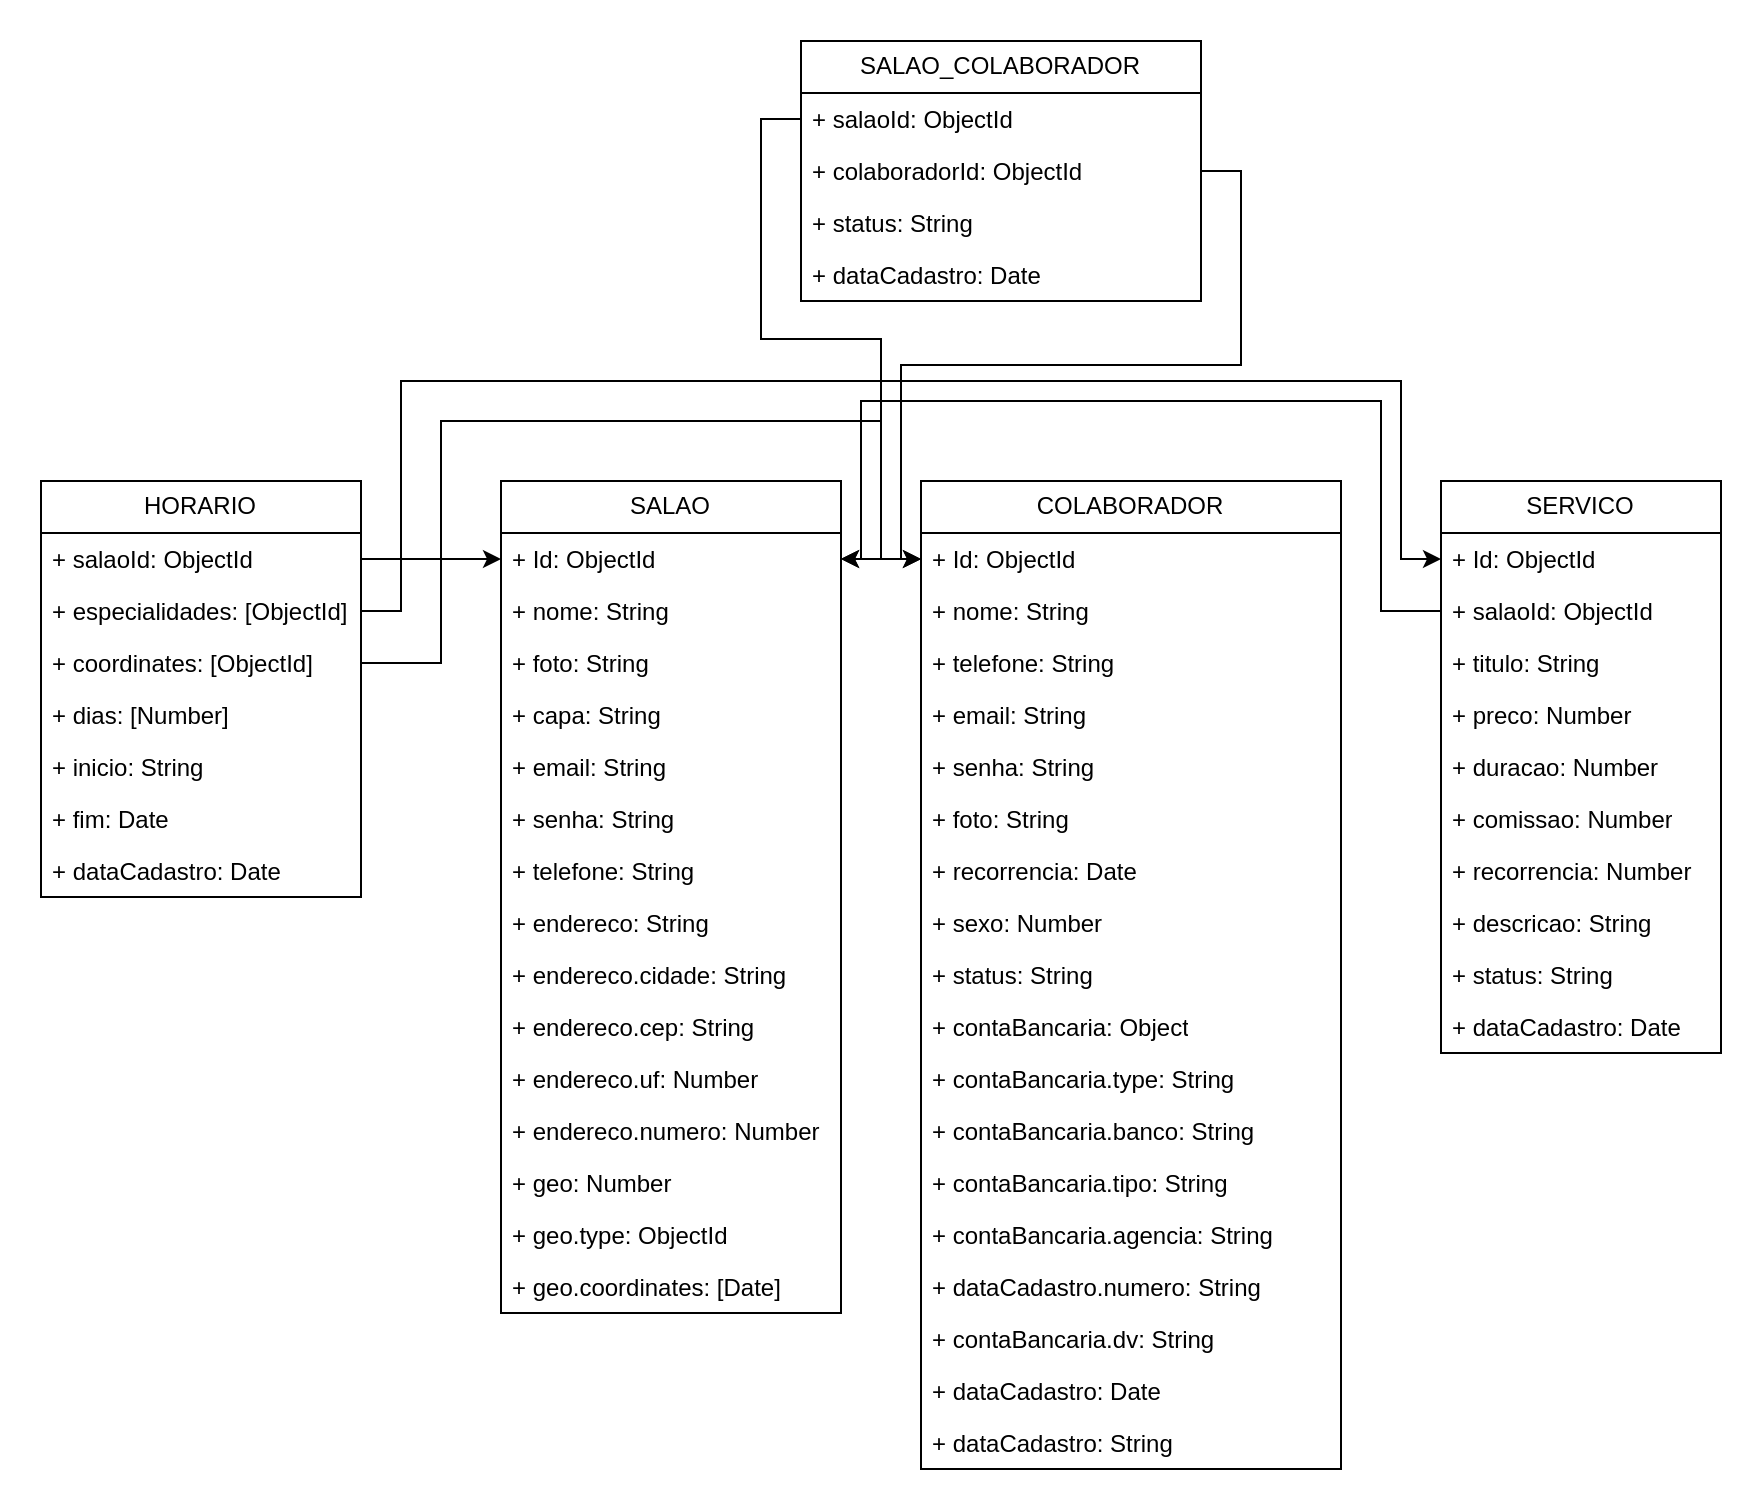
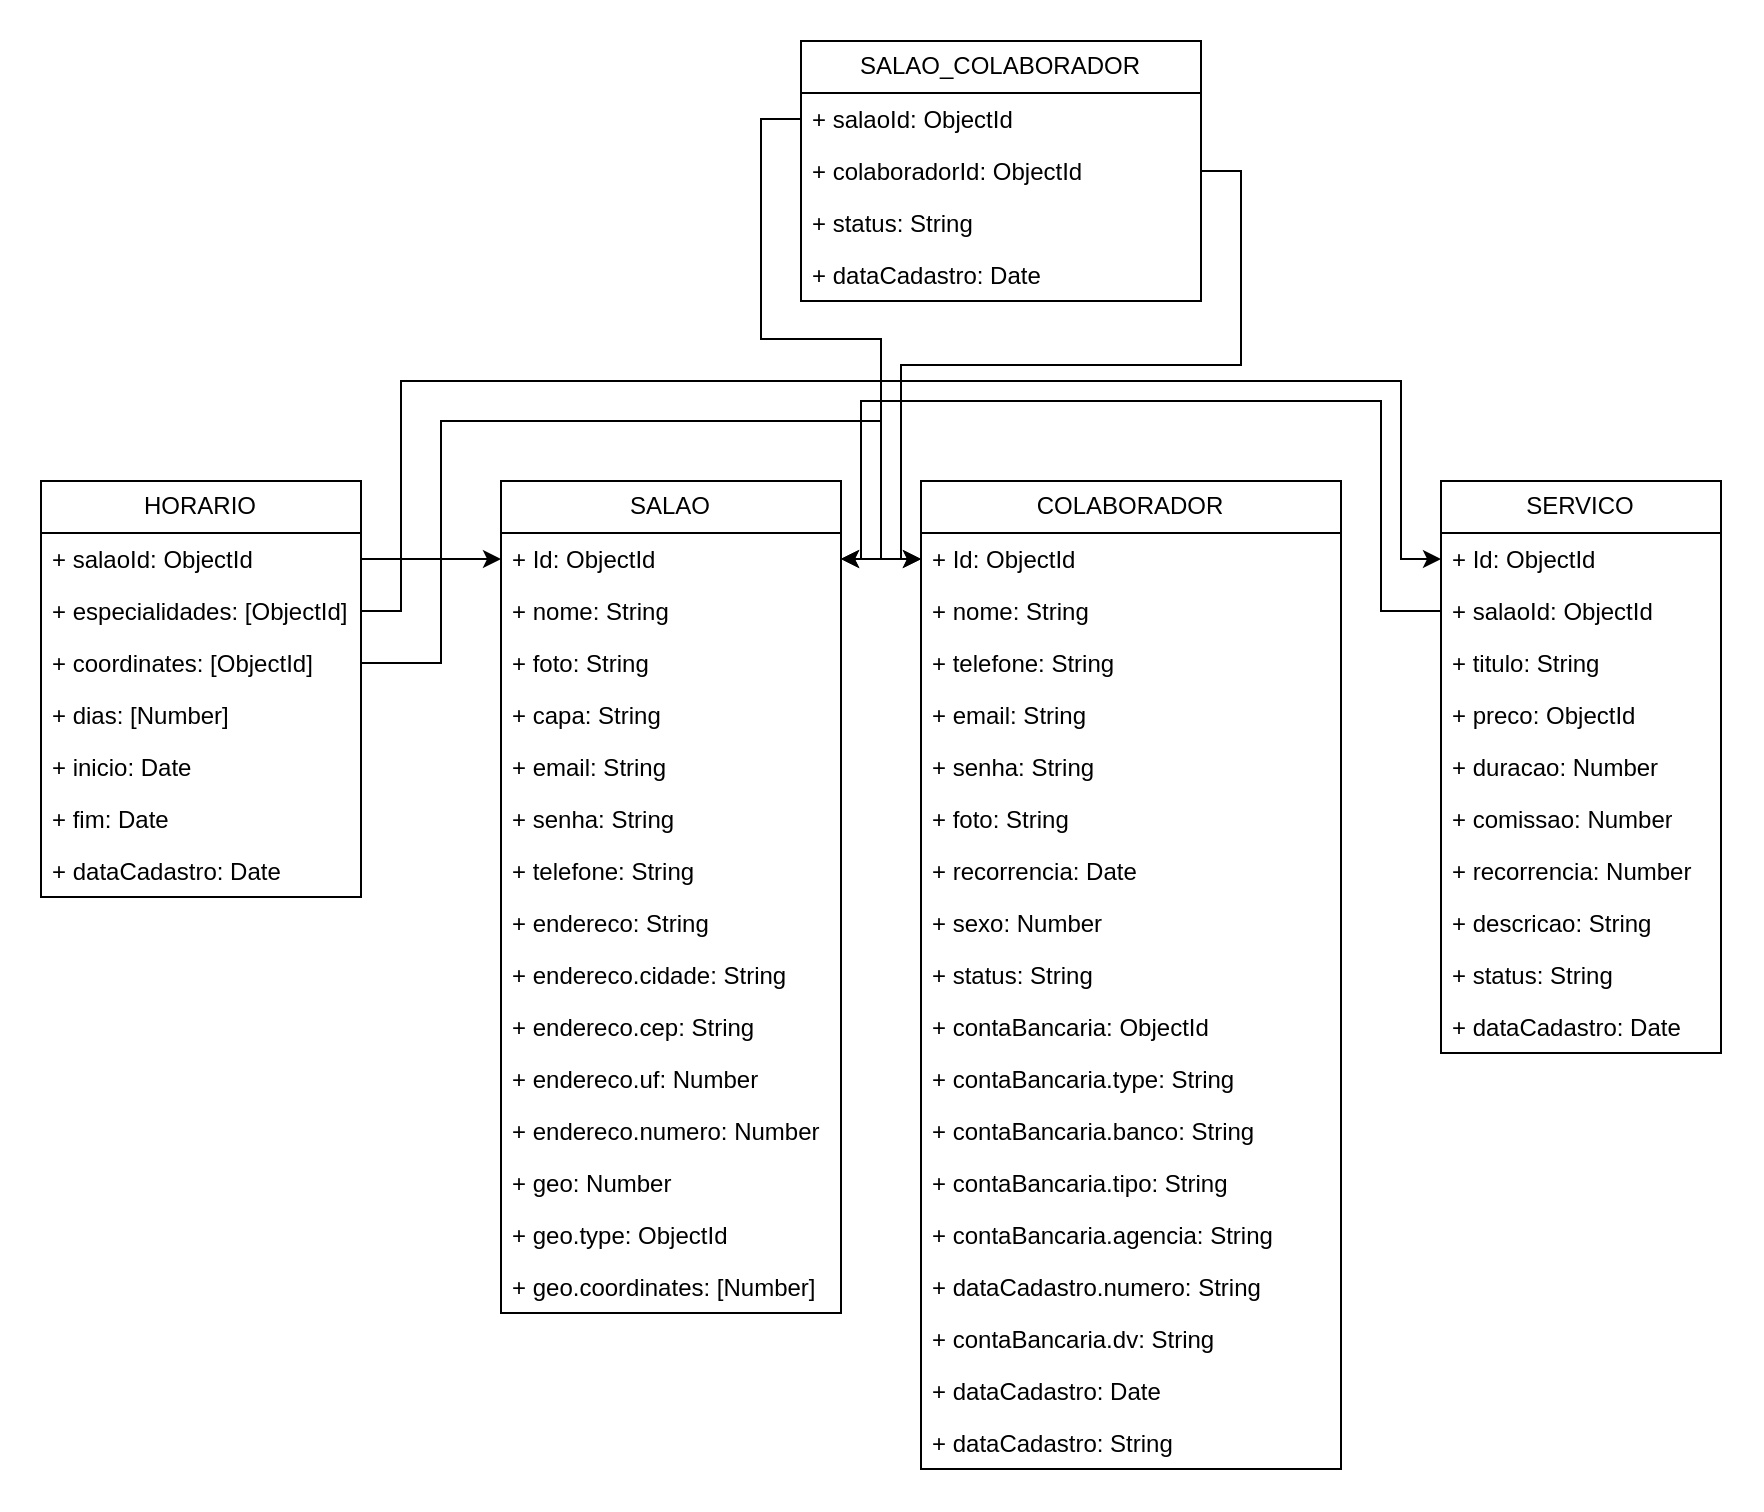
node "+ preco: Number": label "+ preco: Number" -> "+ preco: ObjectId"
node "+ inicio: String": label "+ inicio: String" -> "+ inicio: Date"
node "+ contaBancaria: Object": label "+ contaBancaria: Object" -> "+ contaBancaria: ObjectId"
node "+ geo.coordinates: [Date]": label "+ geo.coordinates: [Date]" -> "+ geo.coordinates: [Number]"
